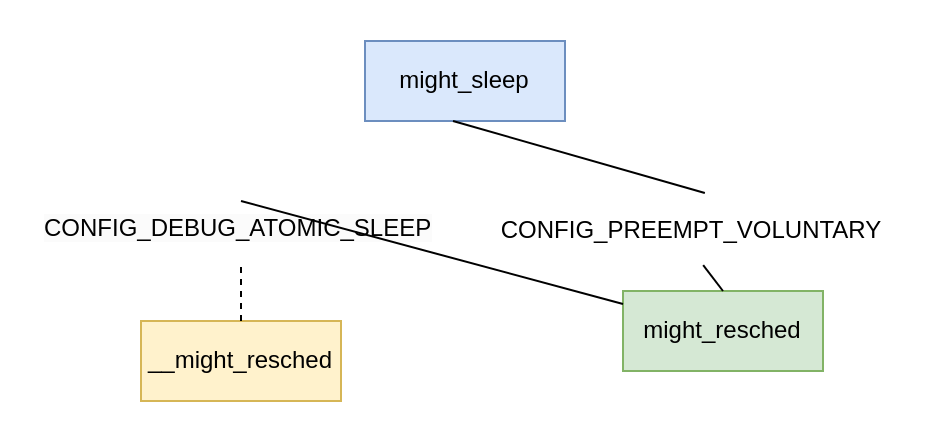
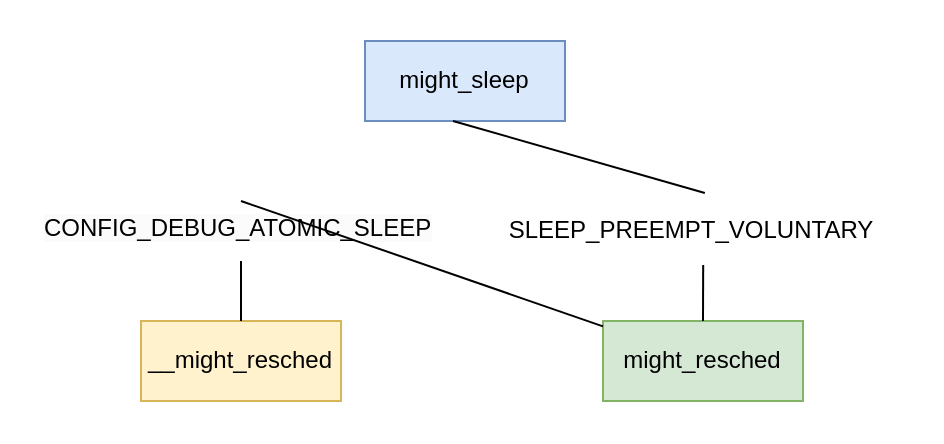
node "CONFIG_PREEMPT_VOLUNTARY": label "CONFIG_PREEMPT_VOLUNTARY" -> "SLEEP_PREEMPT_VOLUNTARY"
edge "CONFIG_DEBUG_ATOMIC_SLEEP" -- "__might_resched": style dashed -> solid
node "might_resched": moved (723, 331) -> (703, 361)
